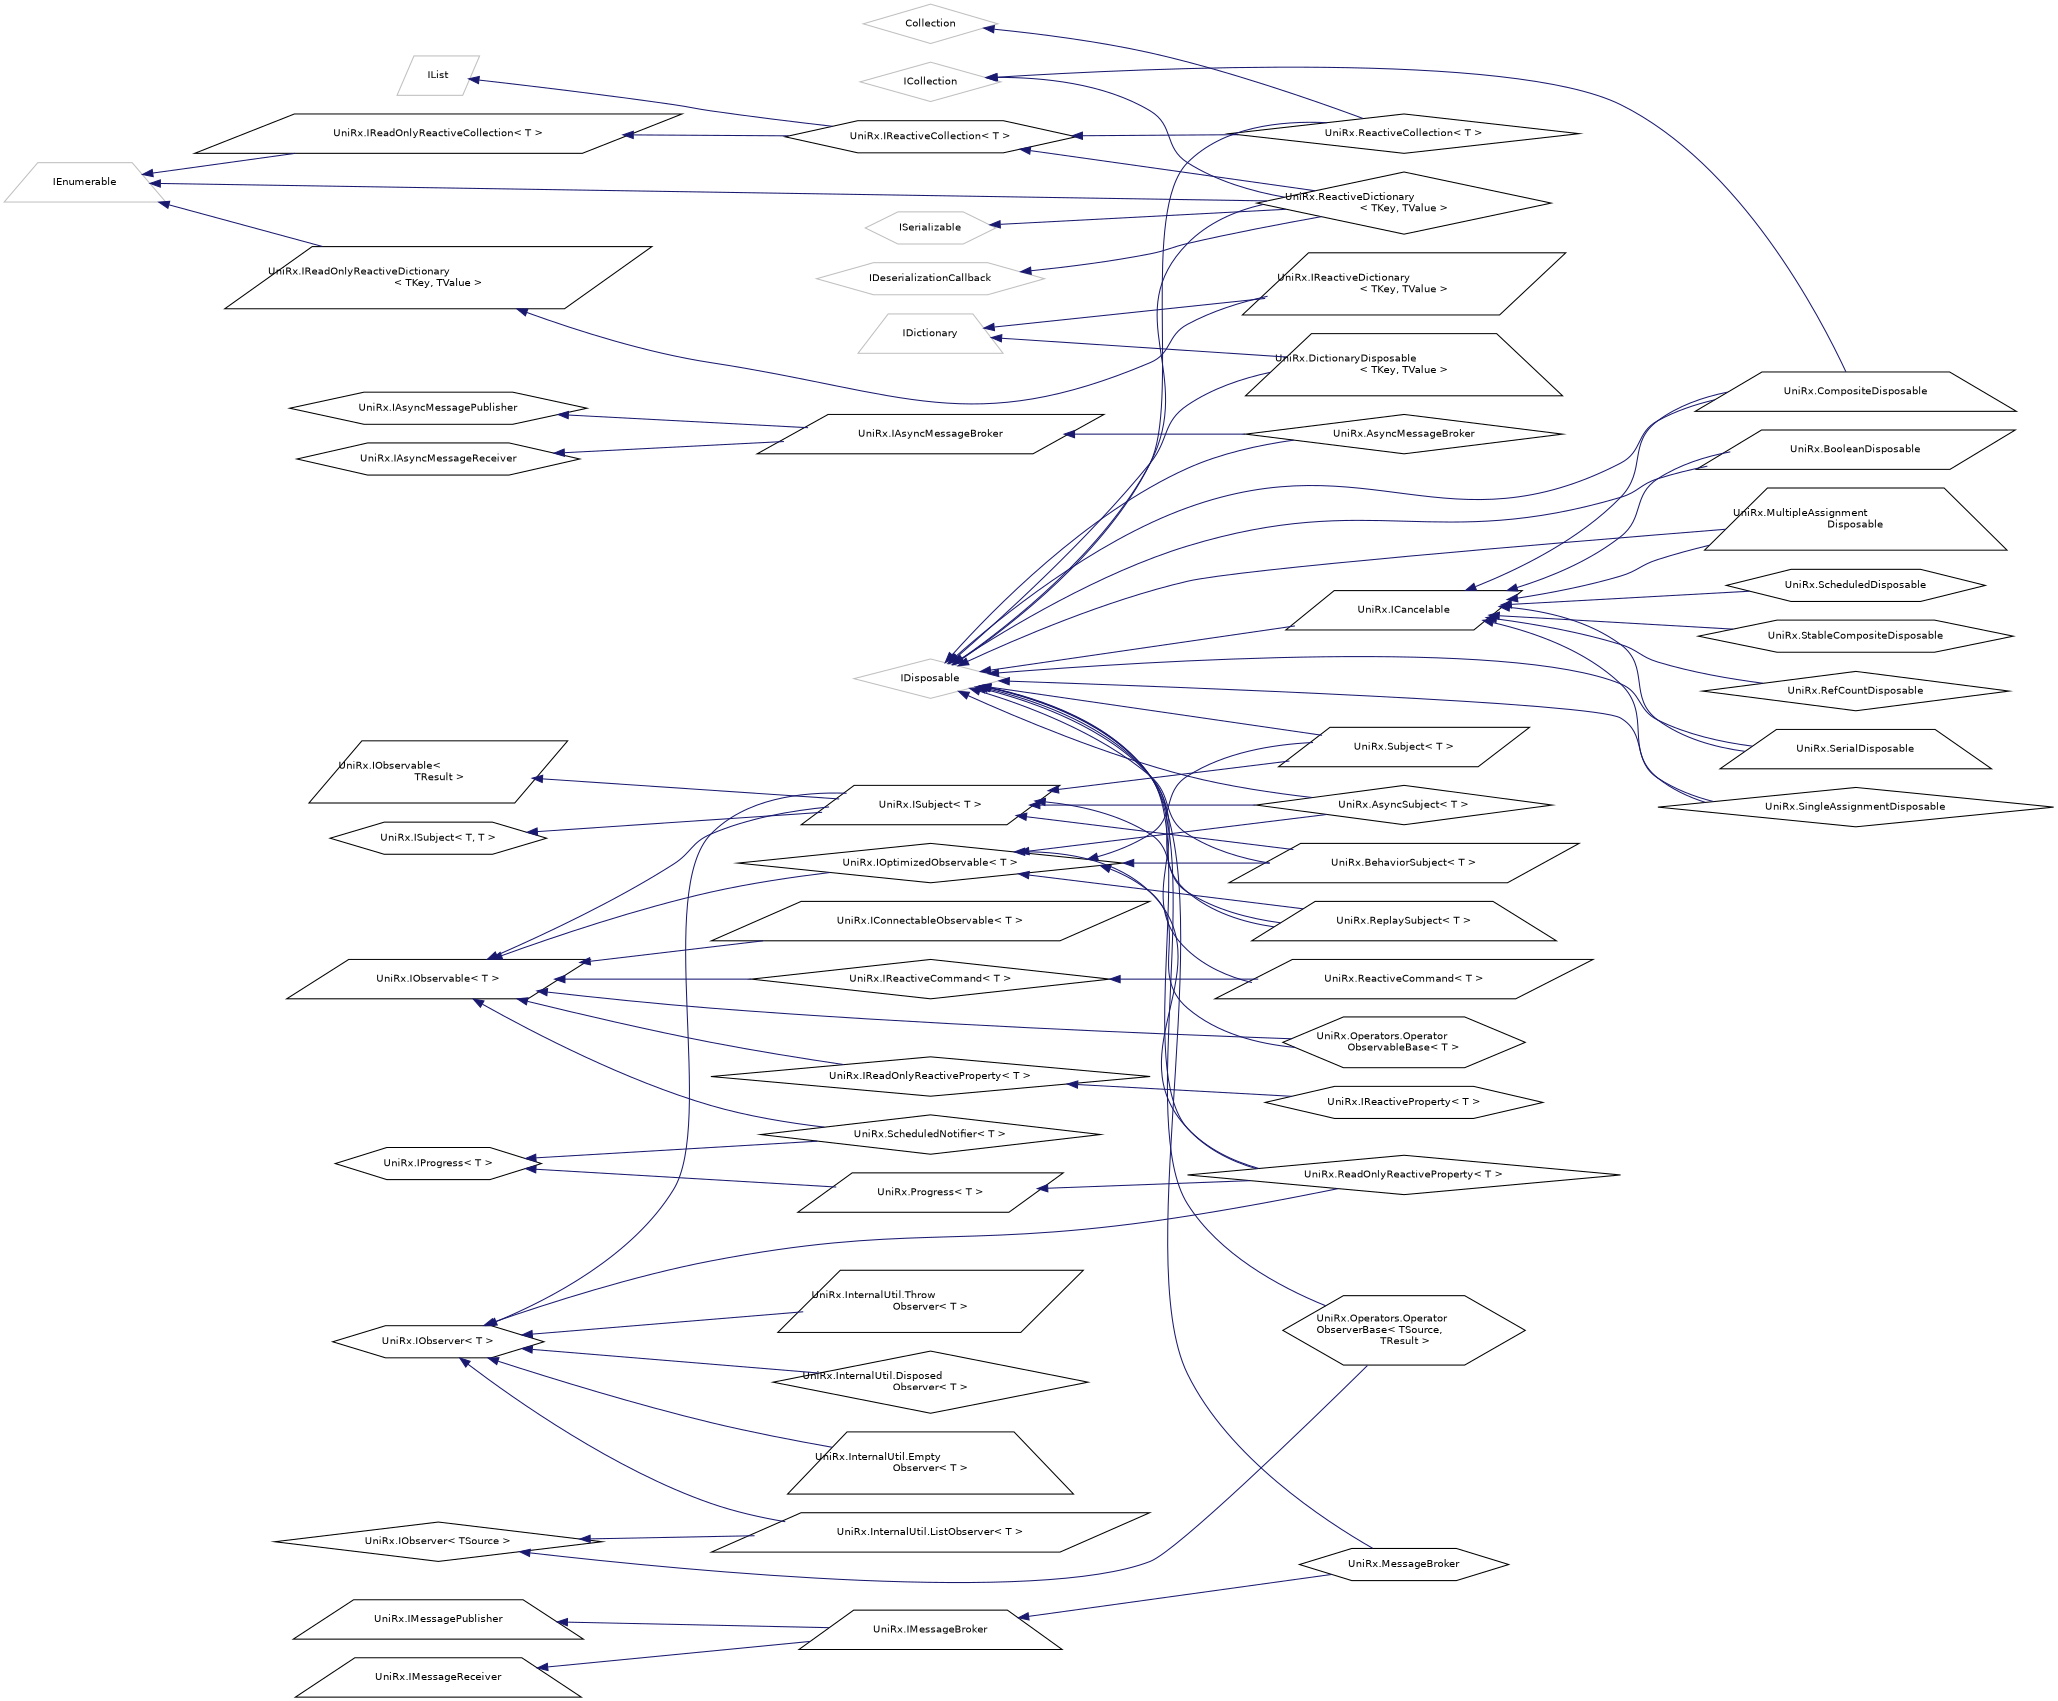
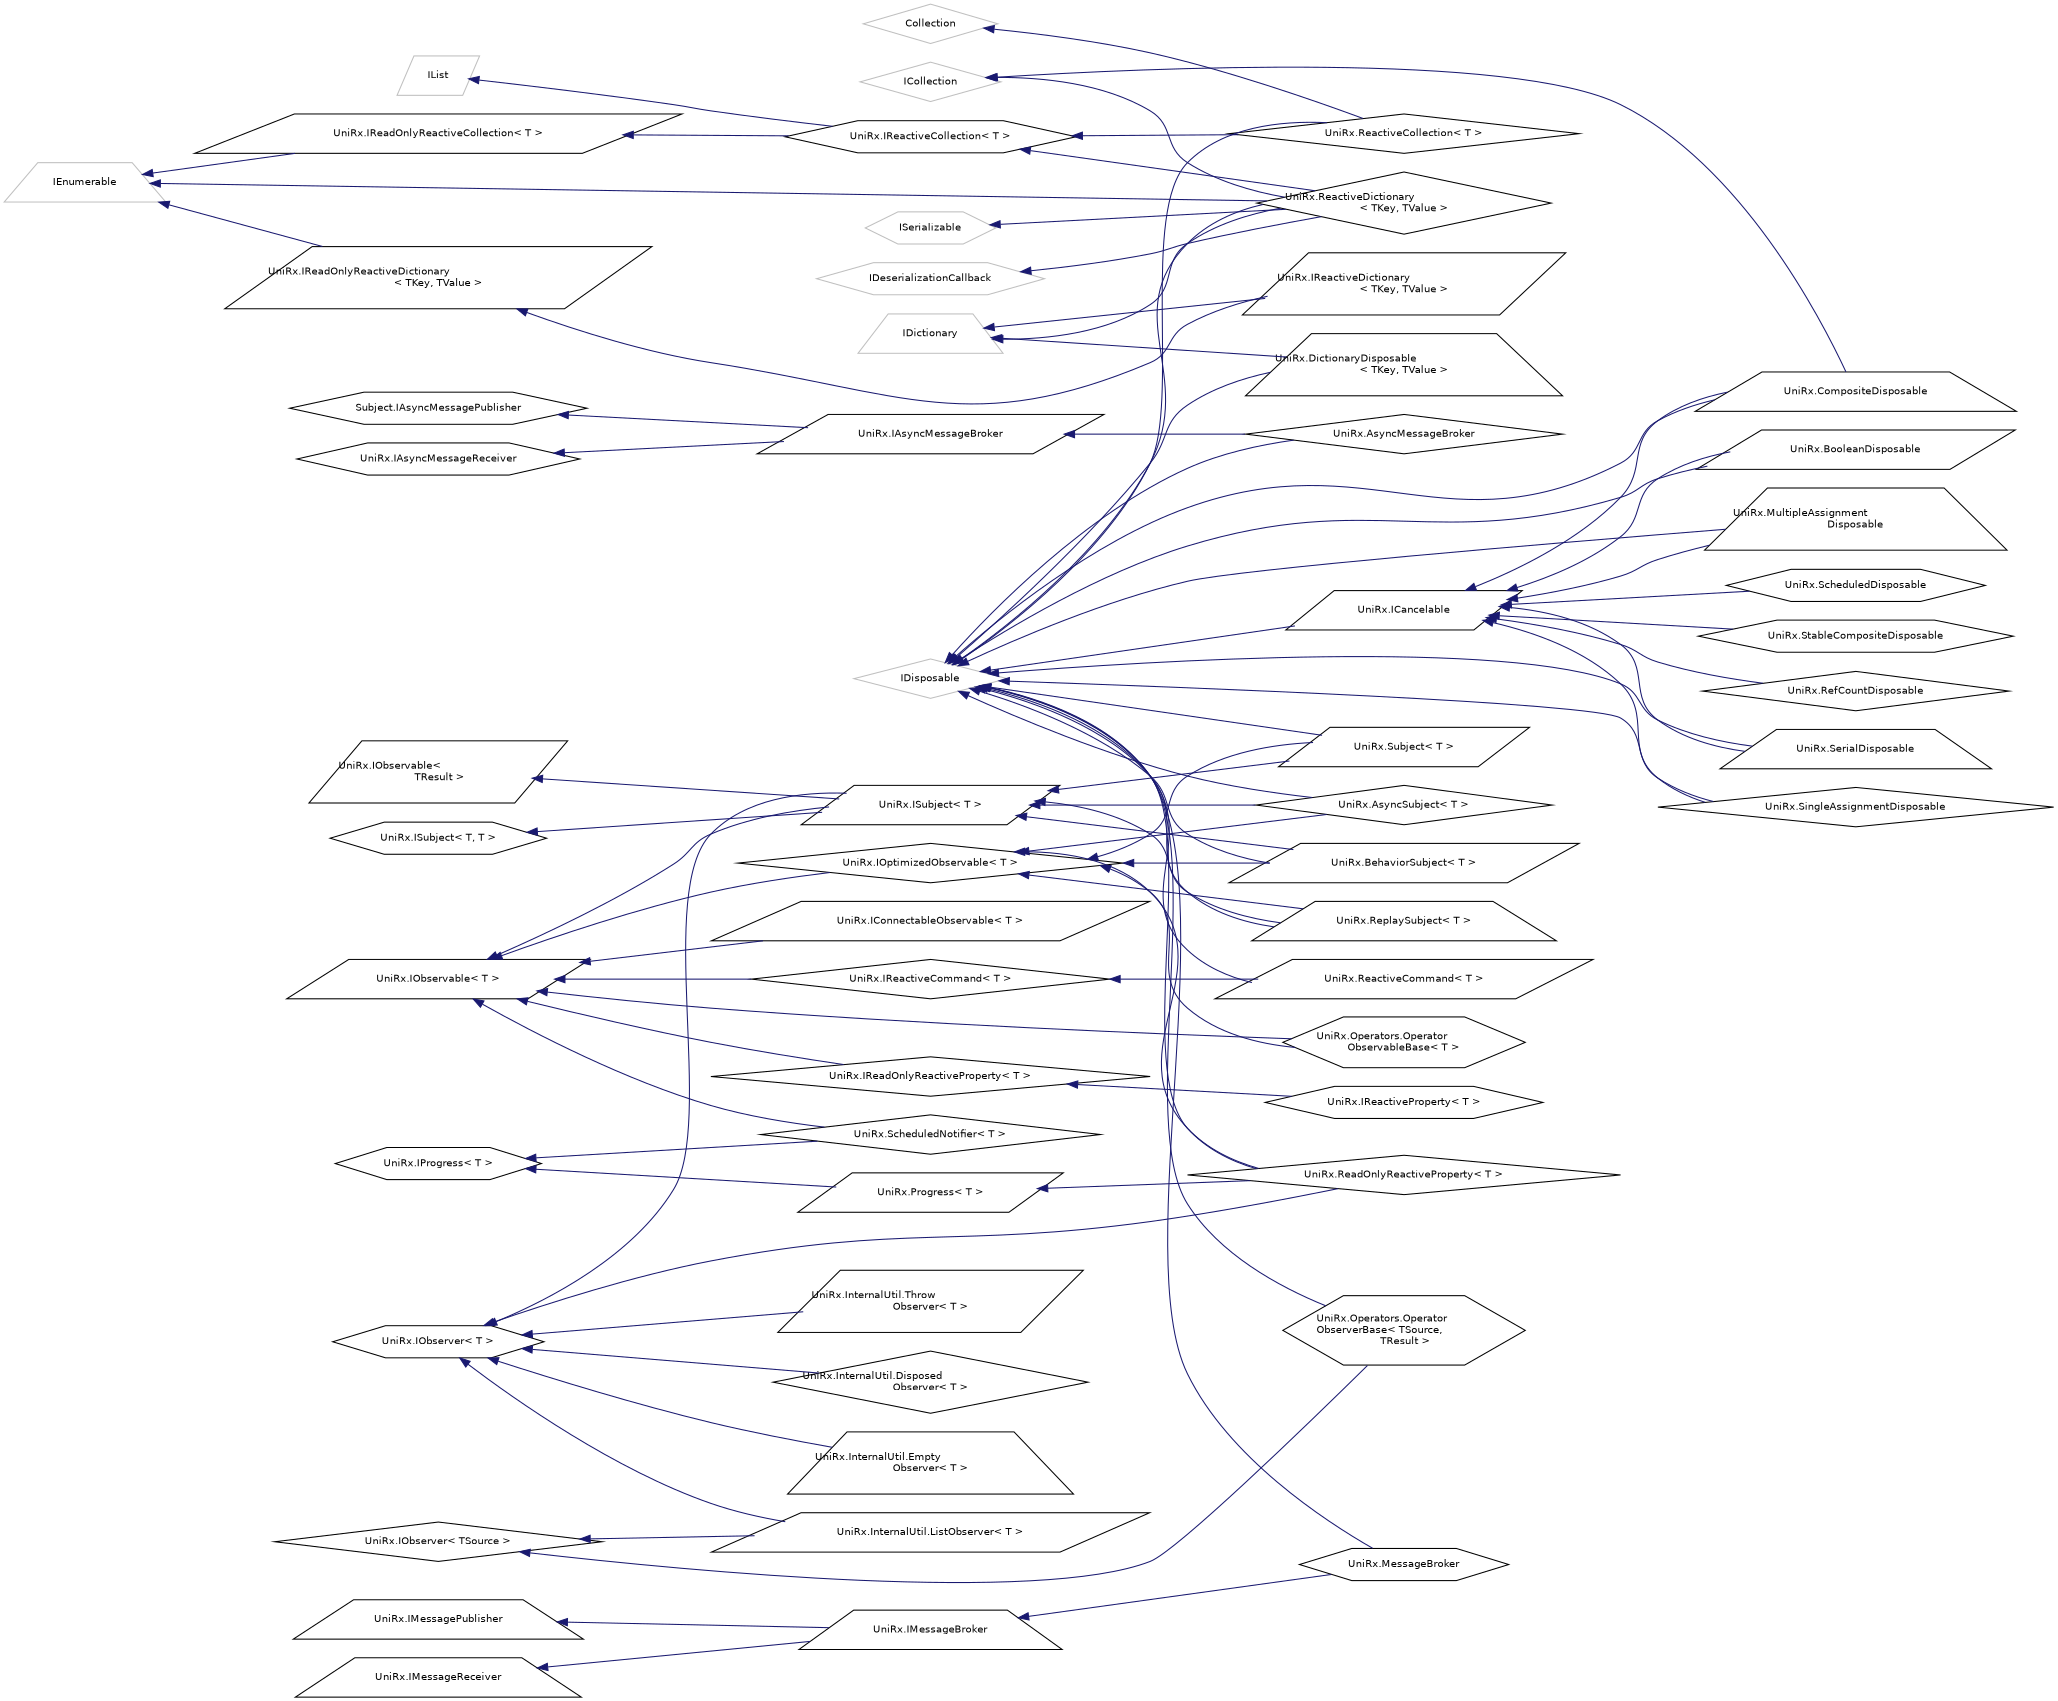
edge "UniRx.ReactiveDictionary < TKey, TValue >" -> "IDictionary": added
node "UniRx.IAsyncMessagePublisher": label "UniRx.IAsyncMessagePublisher" -> "Subject.IAsyncMessagePublisher"
